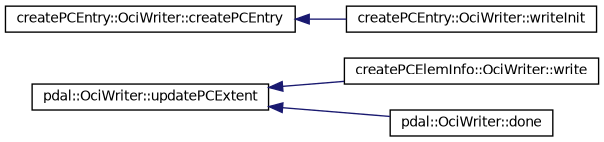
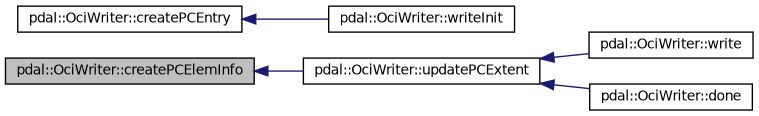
node "createPCEntry::OciWriter::createPCEntry": label "createPCEntry::OciWriter::createPCEntry" -> "pdal::OciWriter::createPCEntry"
node "createPCEntry::OciWriter::writeInit": label "createPCEntry::OciWriter::writeInit" -> "pdal::OciWriter::writeInit"
node "pdal::OciWriter::createPCElemInfo": added
node "createPCElemInfo::OciWriter::write": label "createPCElemInfo::OciWriter::write" -> "pdal::OciWriter::write"
